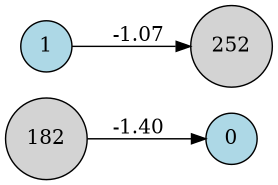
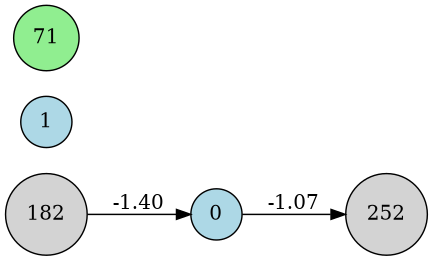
node "71": added
edge "1" -> "252": now "0" -> "252"
